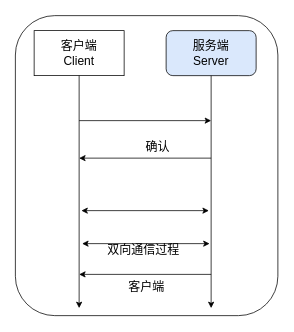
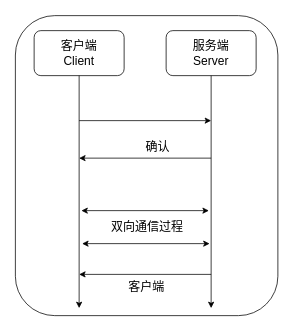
node "客户端 Client": shape rectangle -> rounded rectangle
node "服务端 Server": fillcolor #dae8fc -> #ffffff
node "双向通信过程": moved (144, 249) -> (147, 227)
